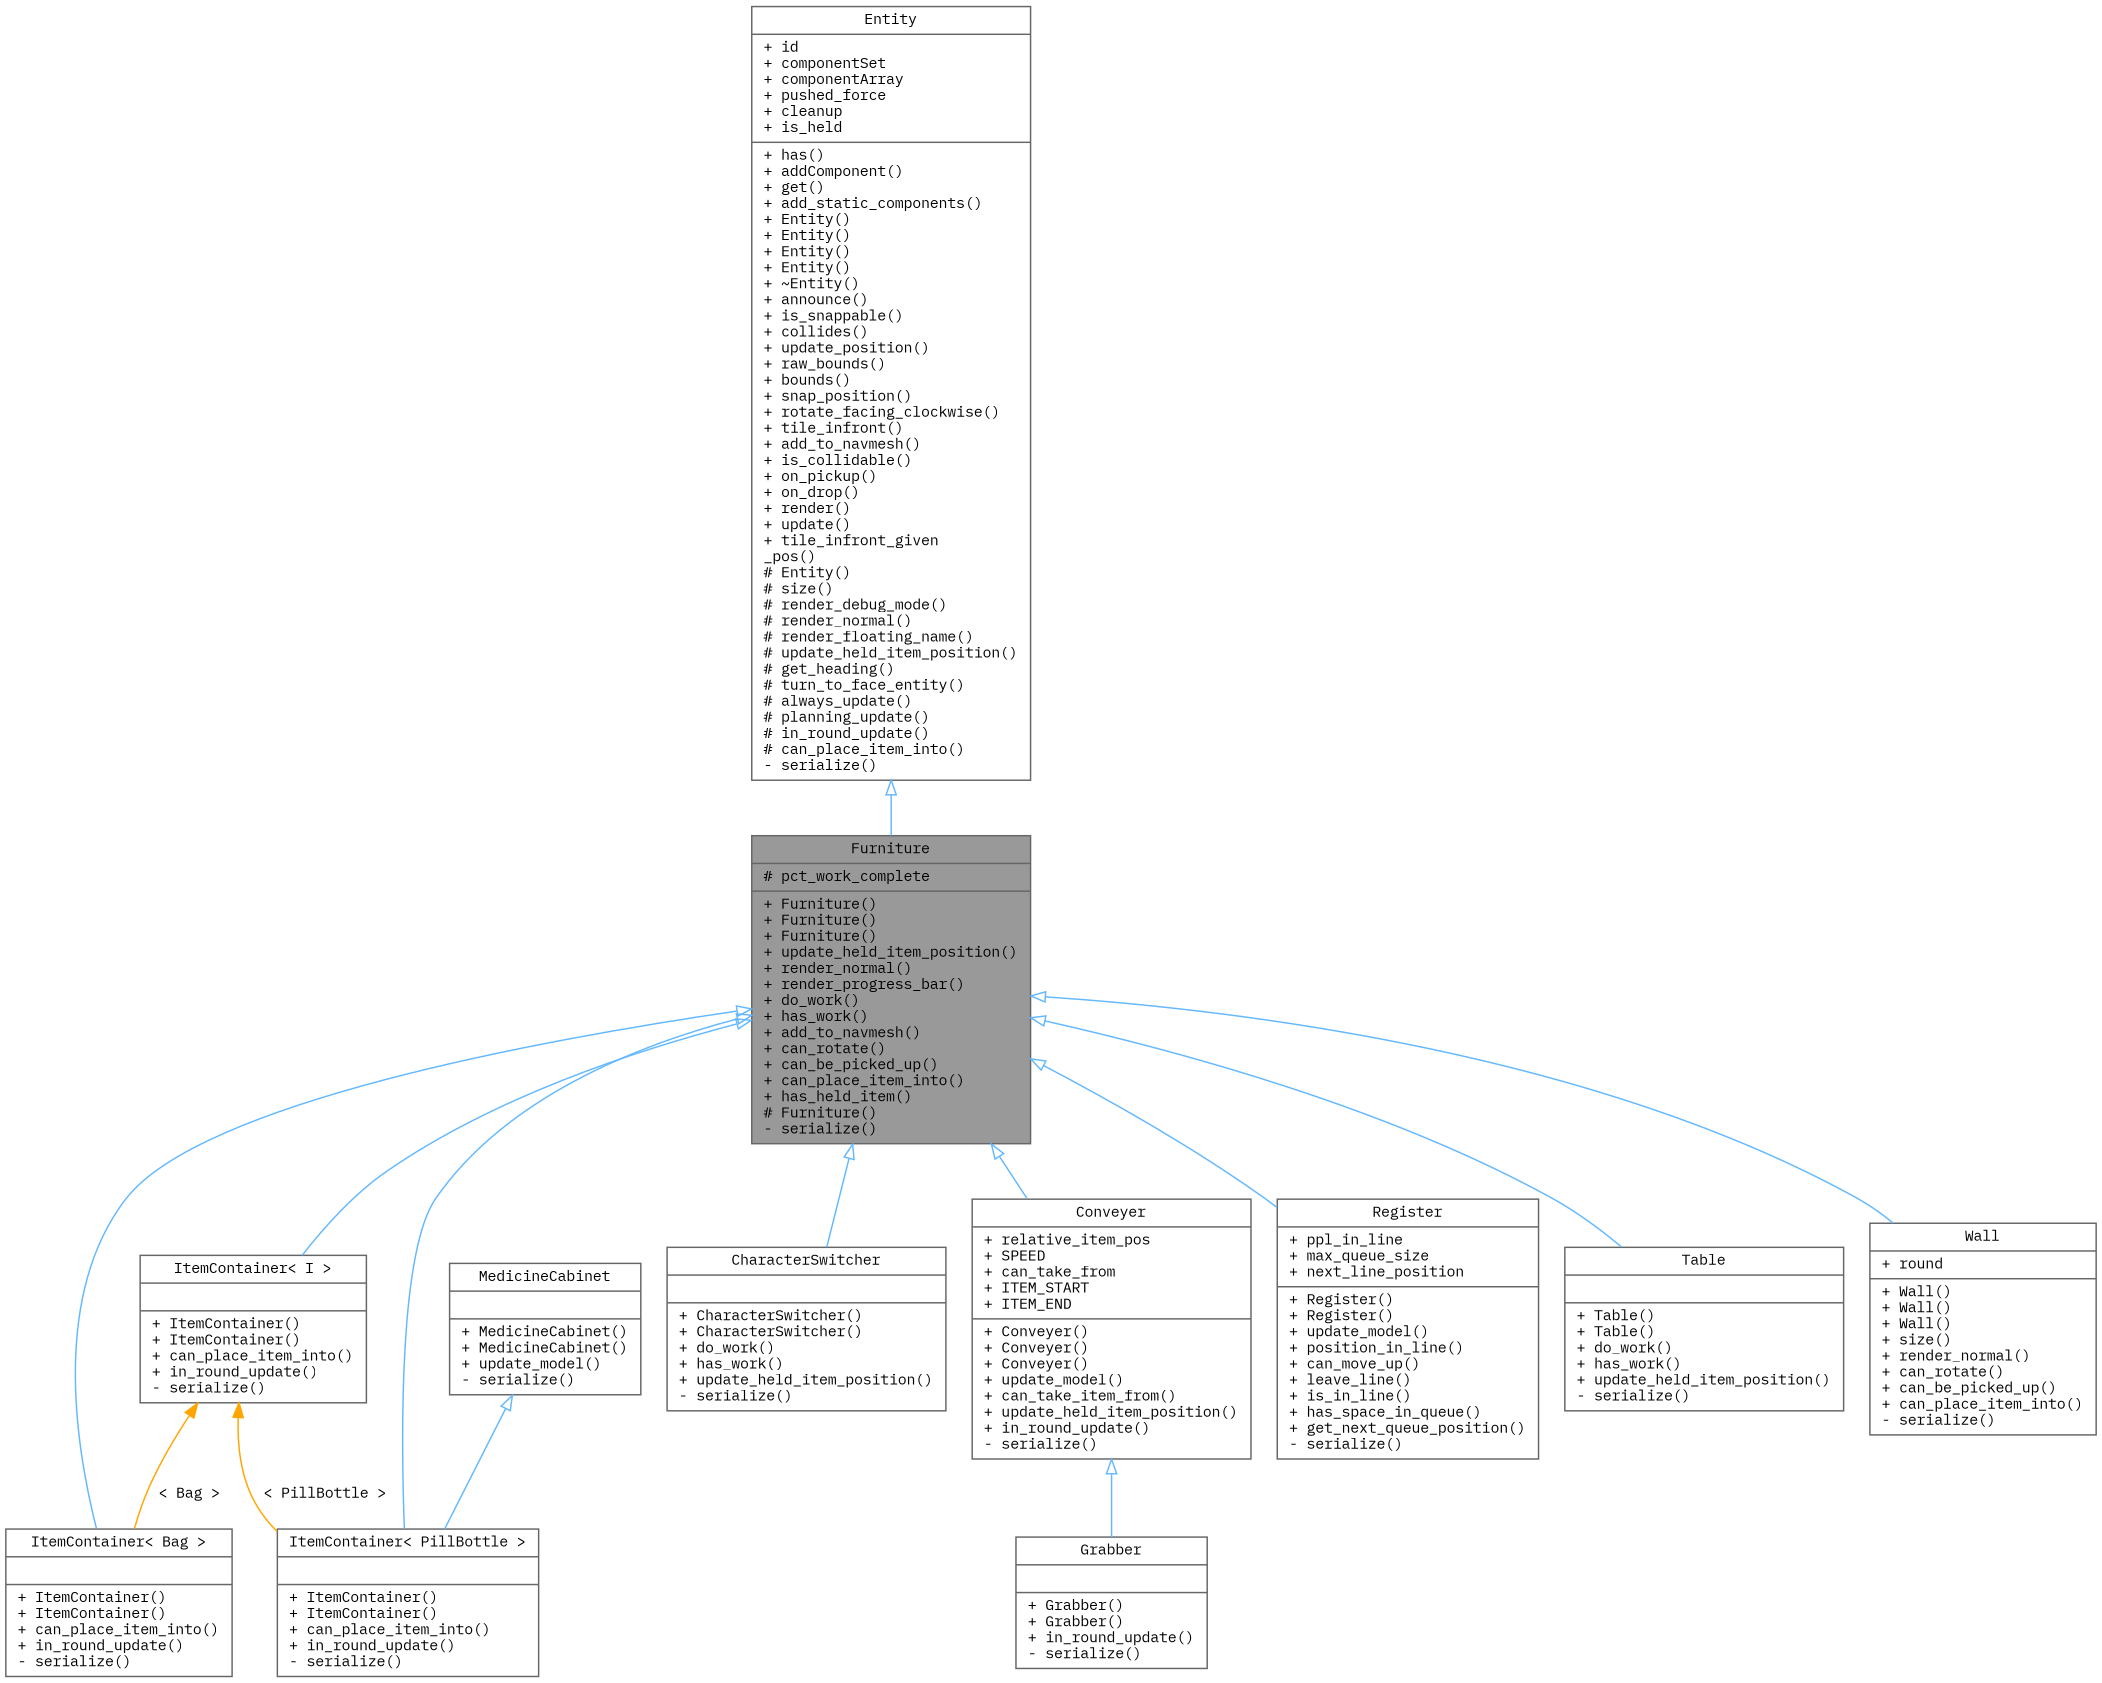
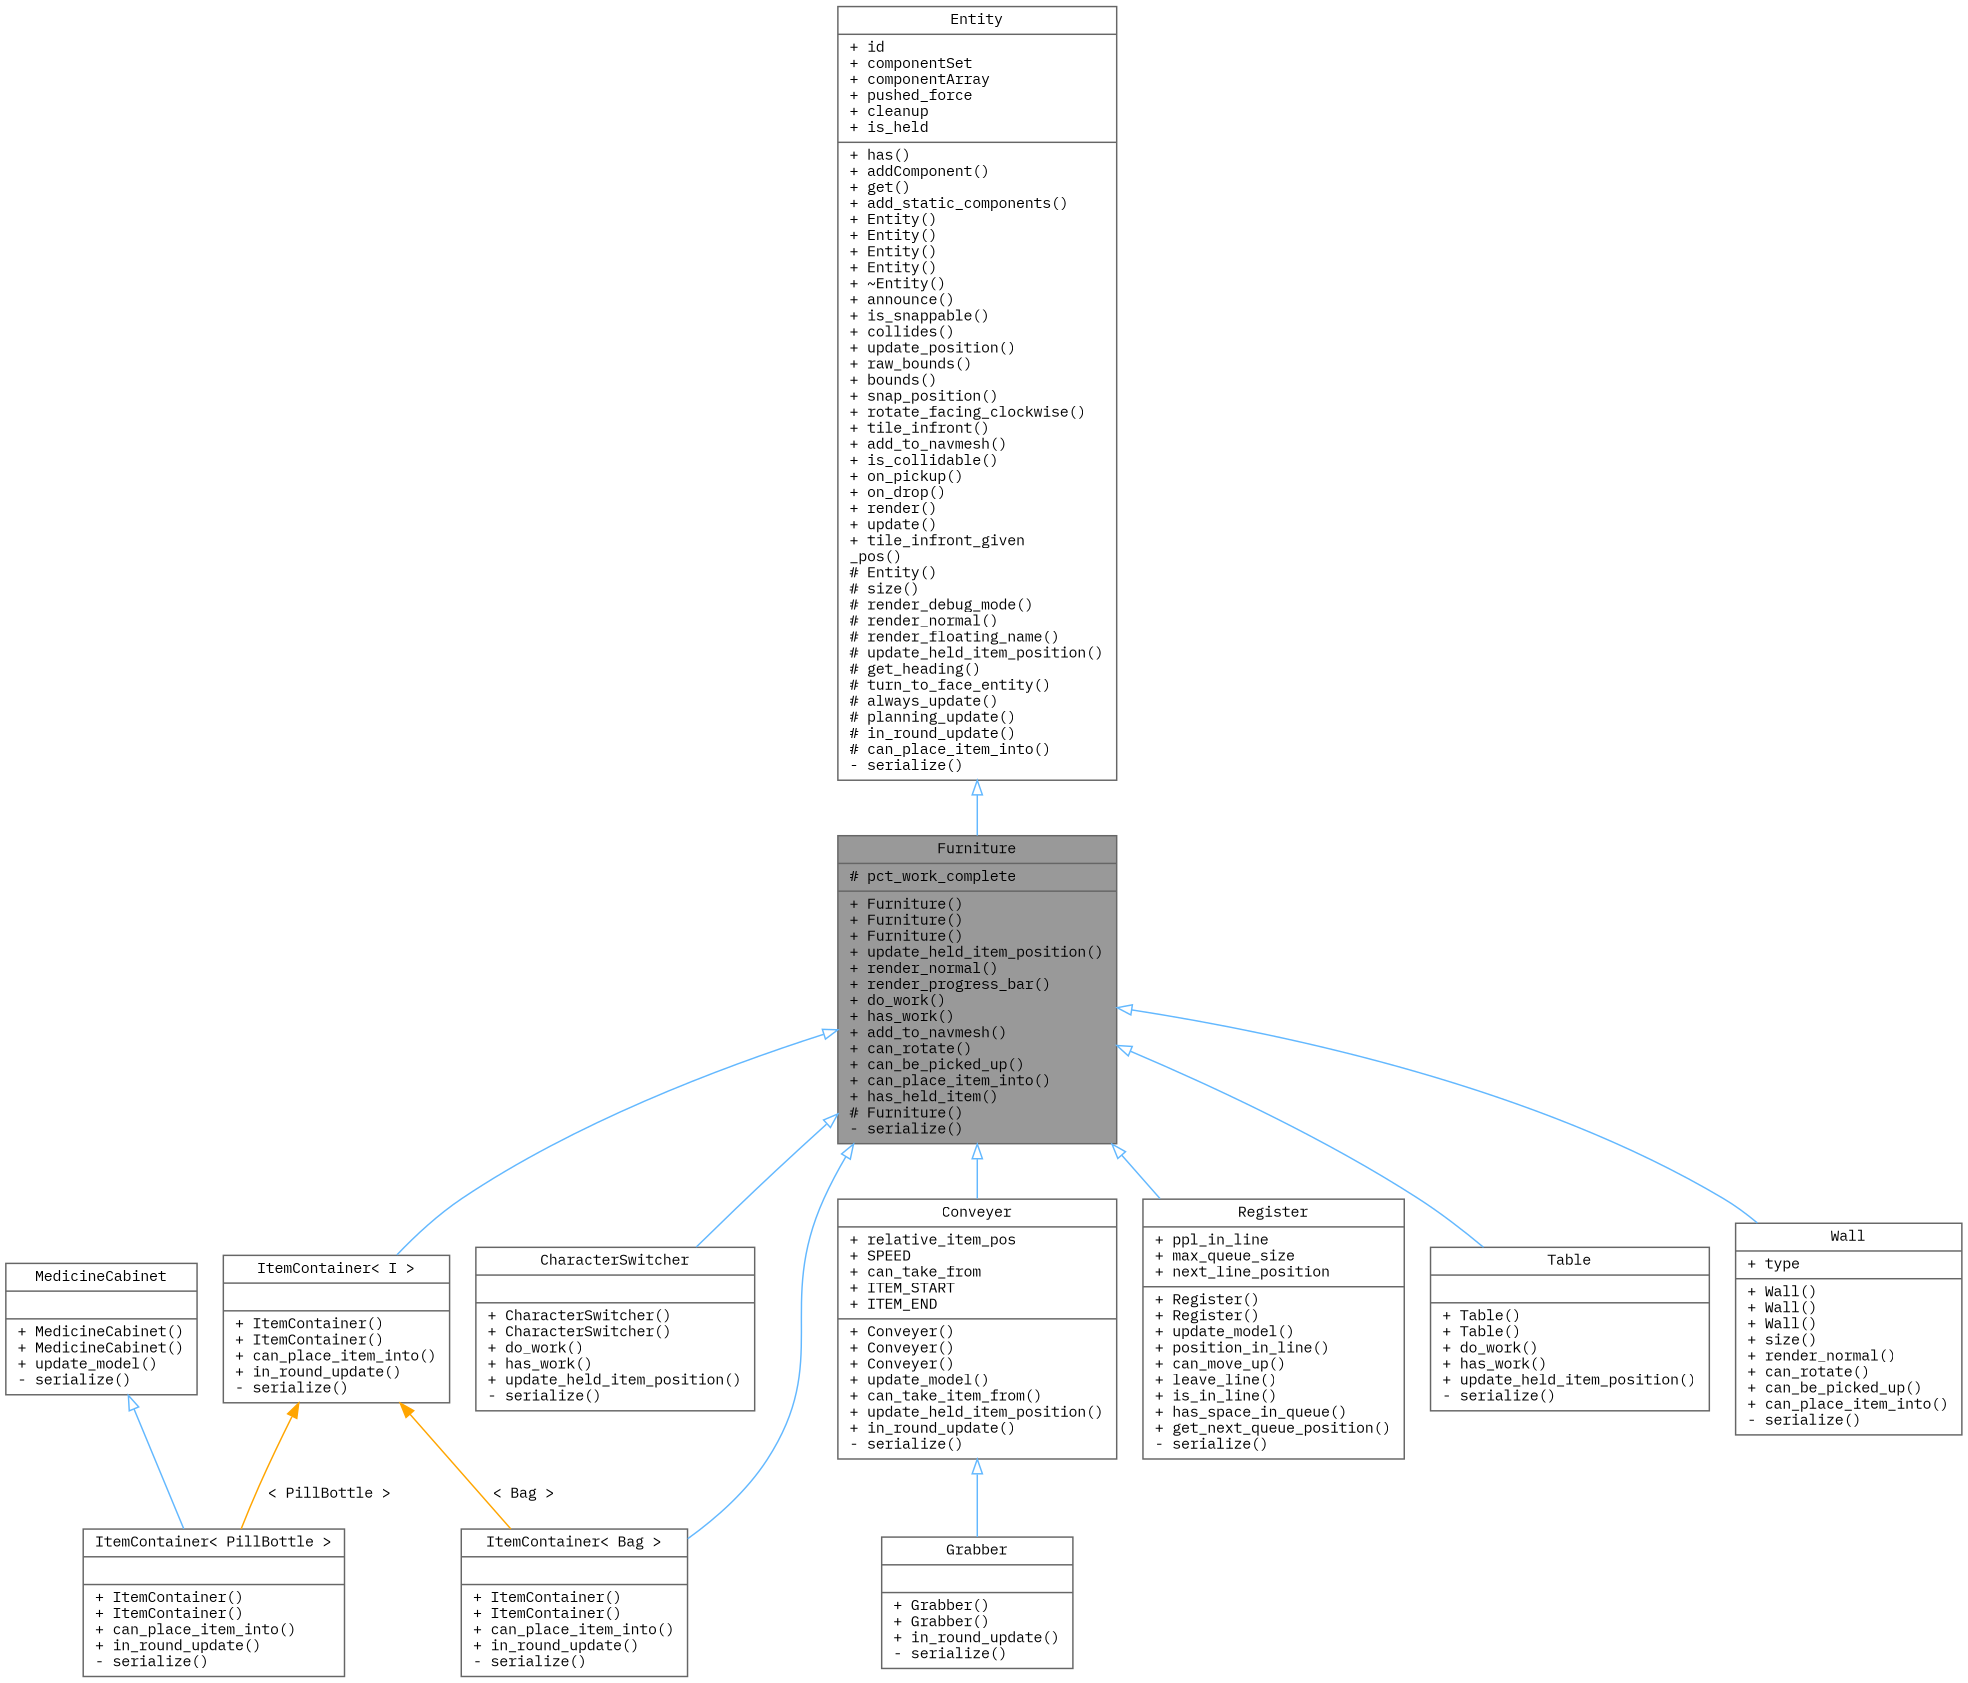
edge "ItemContainer< PillBottle >" -> "Furniture": removed
node "Wall": text "+ round" -> "+ type"
